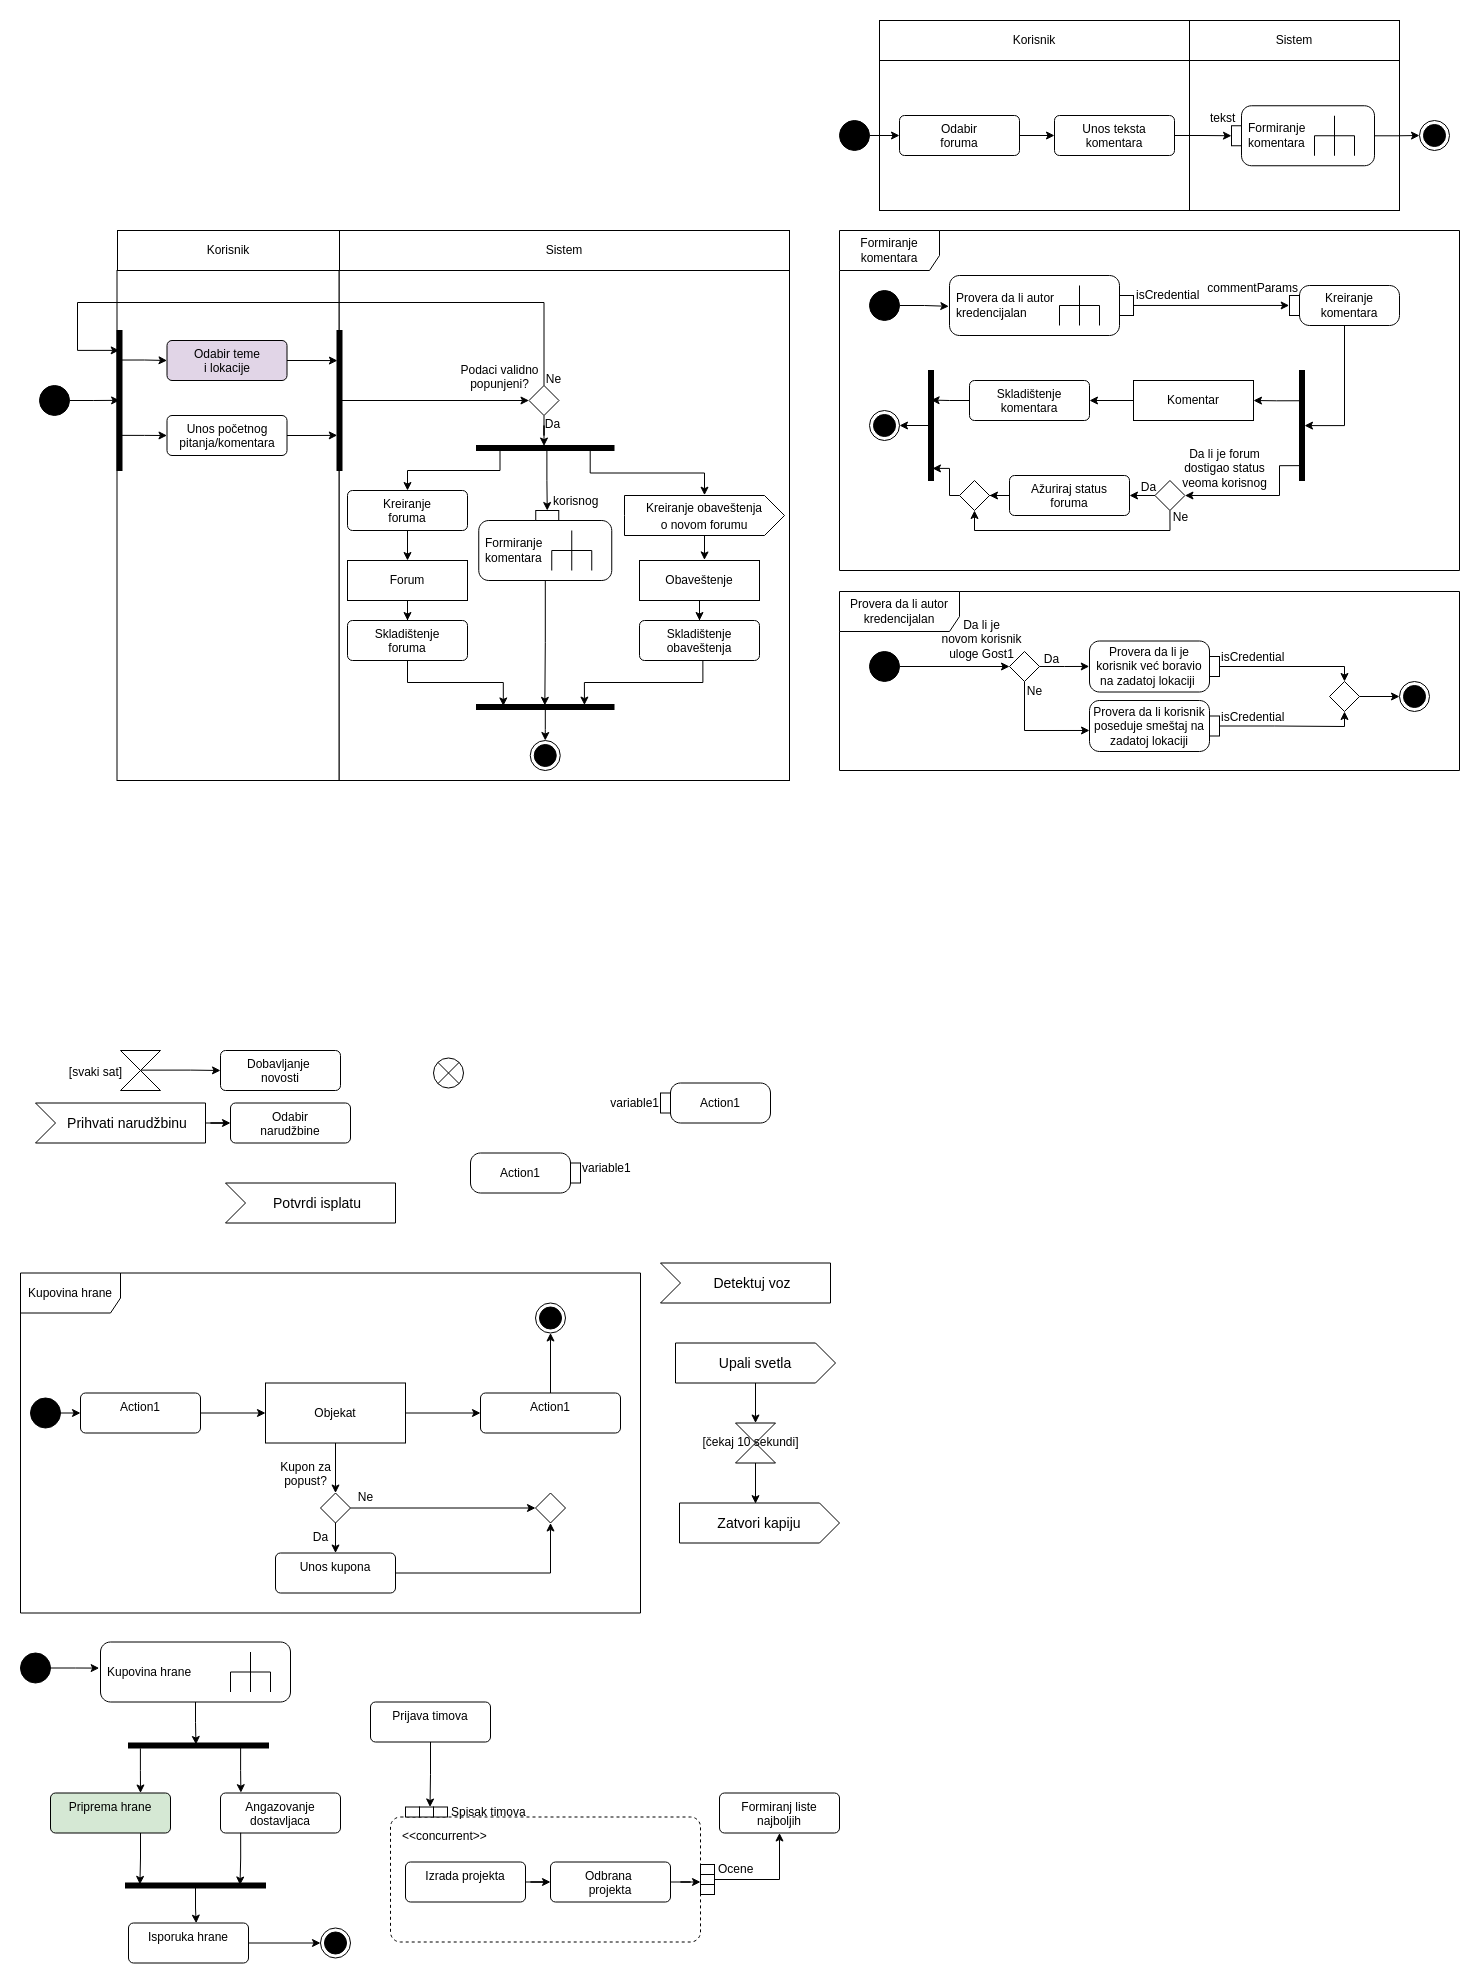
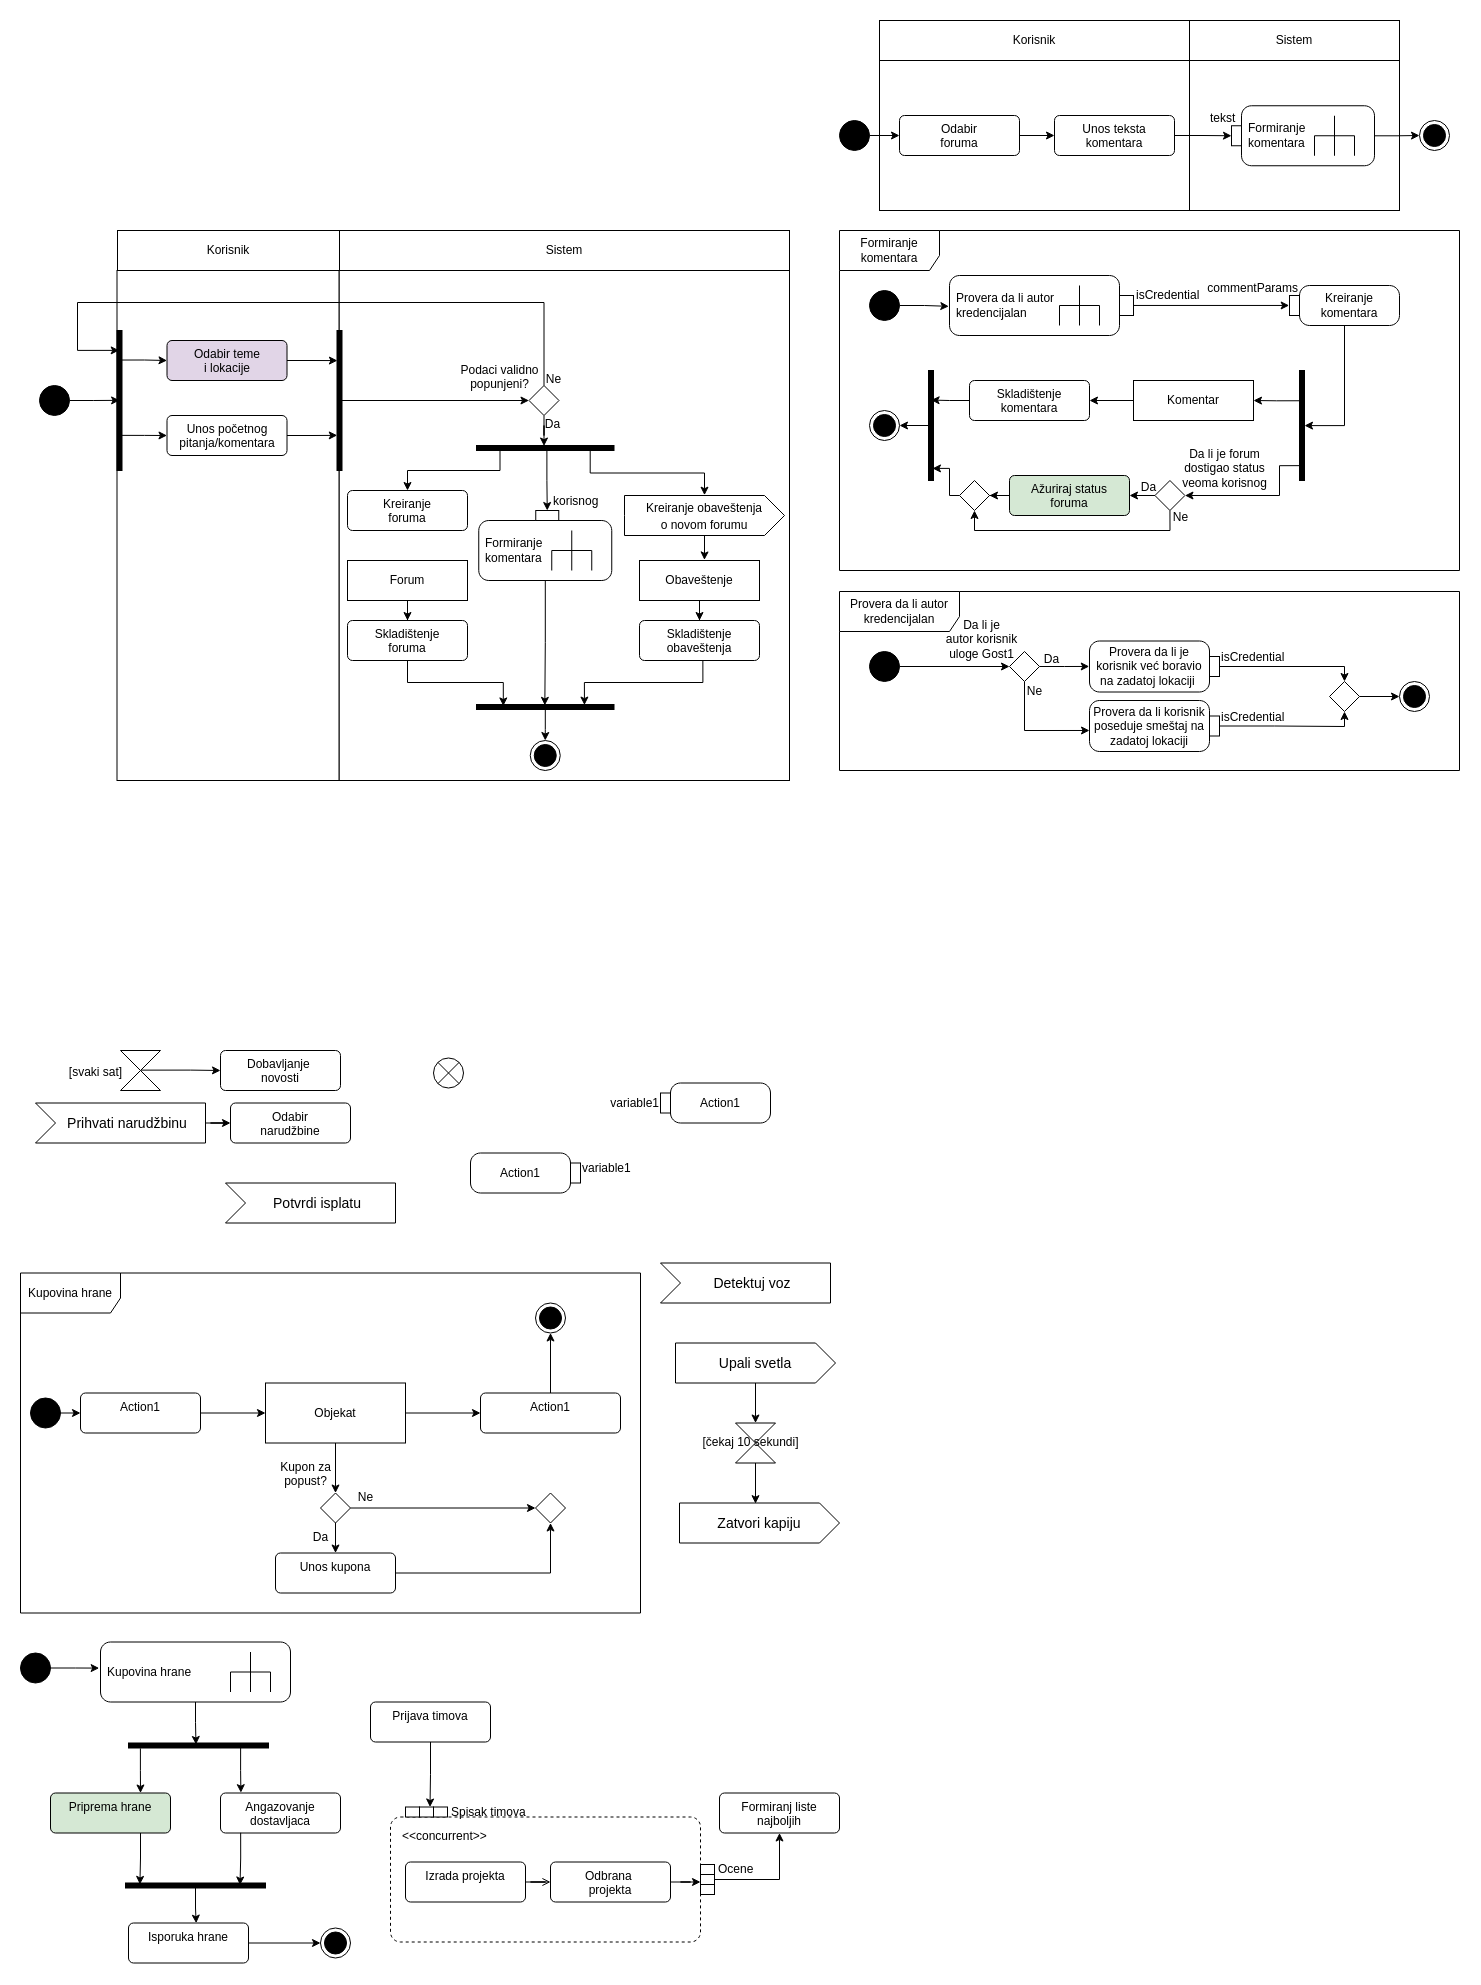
node "Ažuriraj status foruma": fillcolor #ffffff -> #d5e8d4
edge "Kreiranje foruma" -> "Forum": removed
node "Da li je novom korisnik uloge Gost1": label "Da li je novom korisnik uloge Gost1" -> "Da li je autor korisnik uloge Gost1"
edge "Izrada projekta" -> "Odbrana projekta": arrowhead classic -> open
